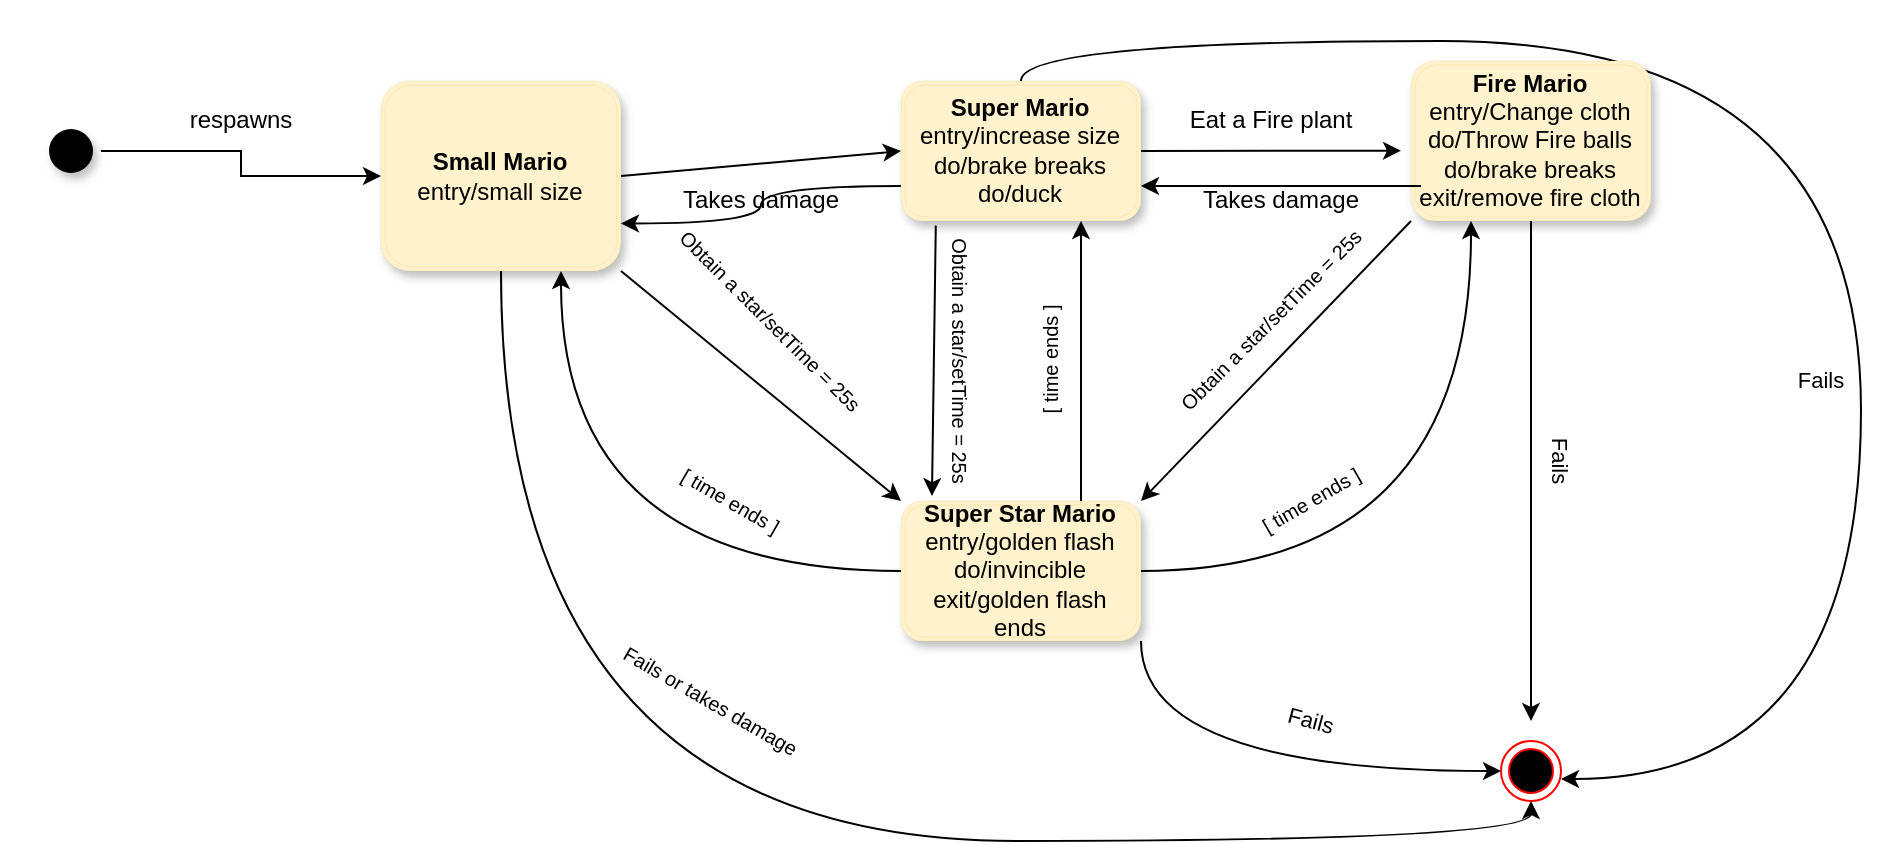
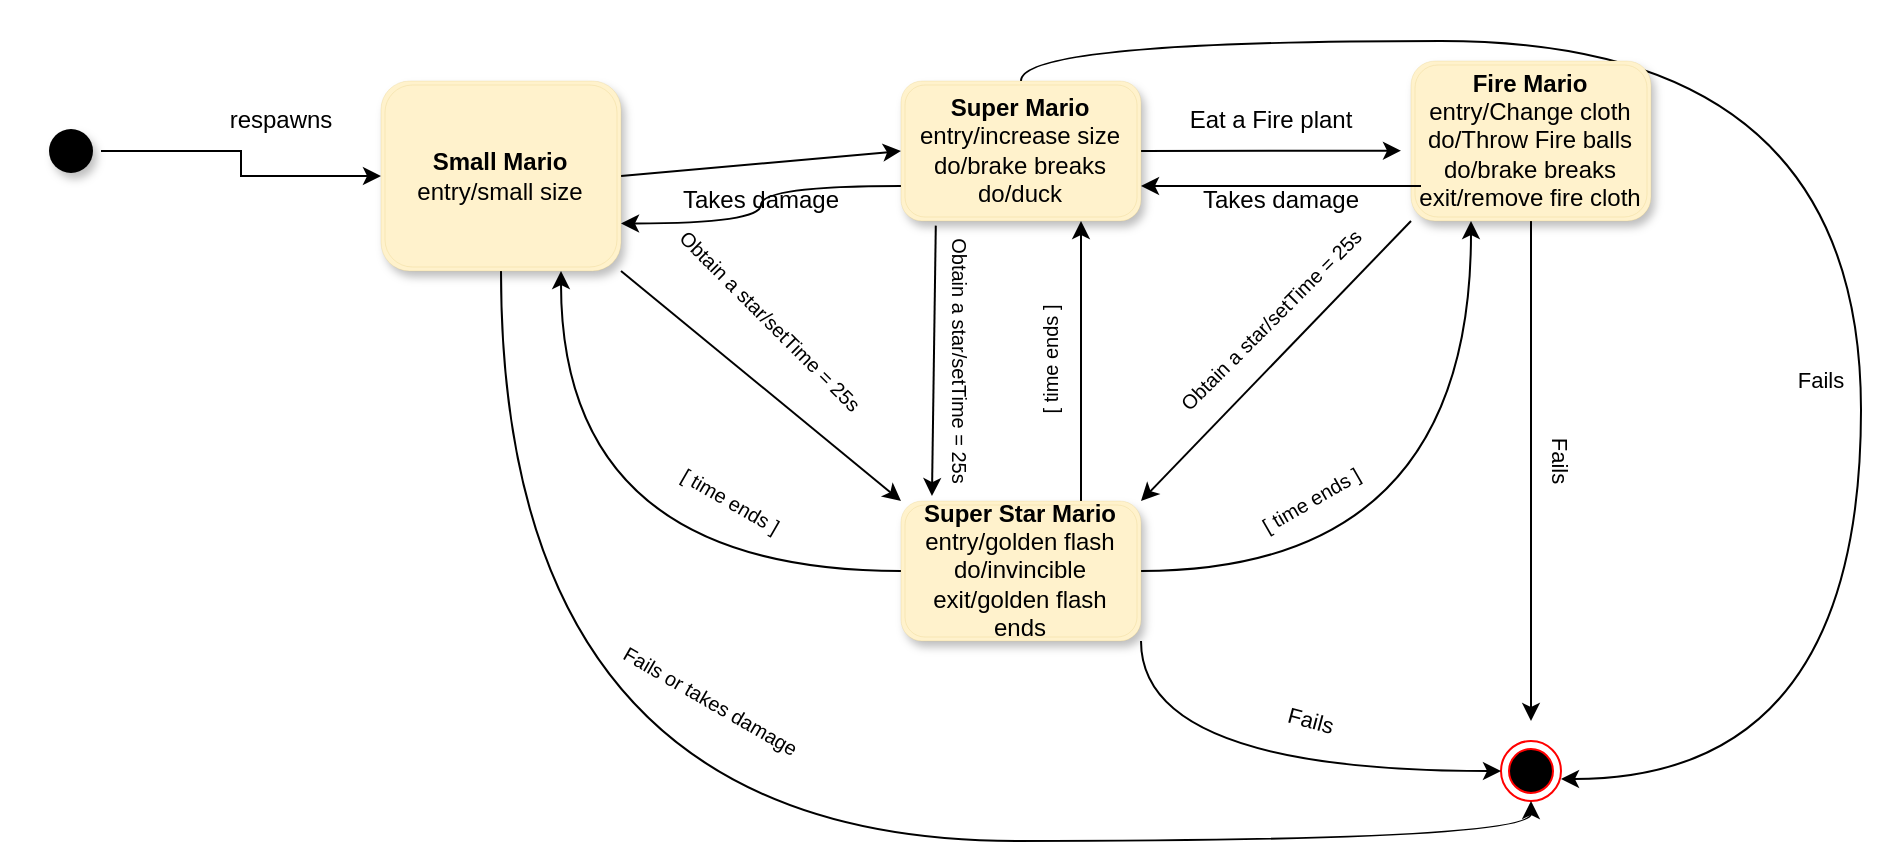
node "respawns": moved (241, 121) -> (281, 121)
